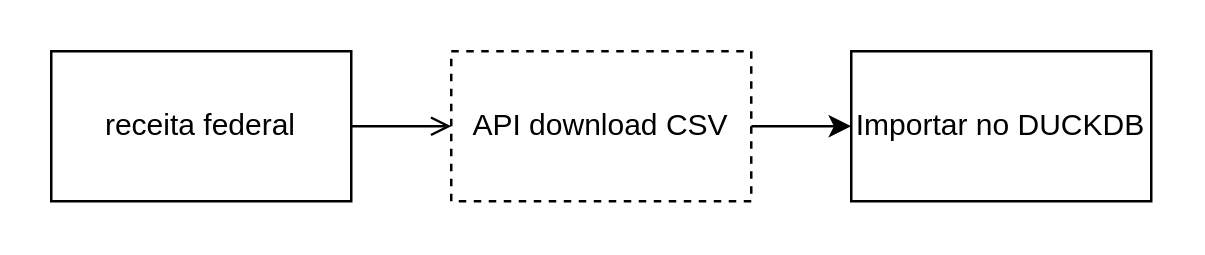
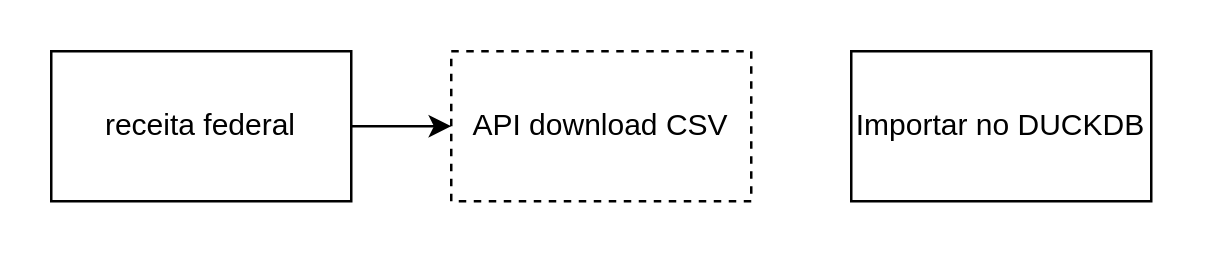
edge "receita federal" -> "API download CSV": arrowhead open -> classic
edge "API download CSV" -> "Importar no DUCKDB": removed
